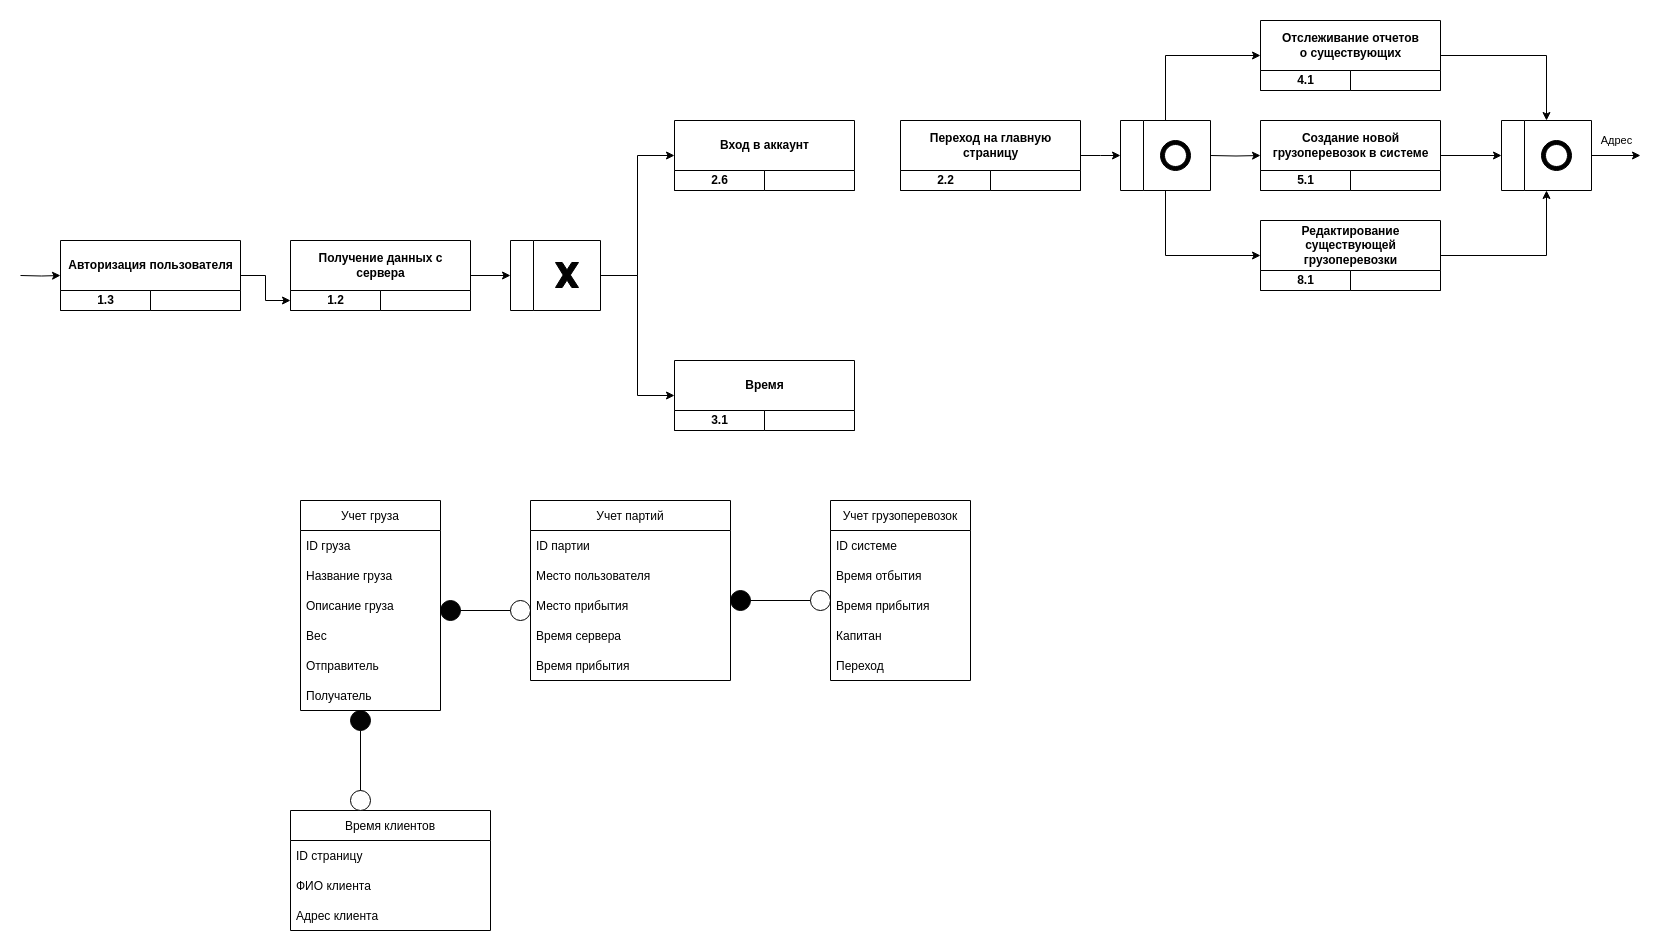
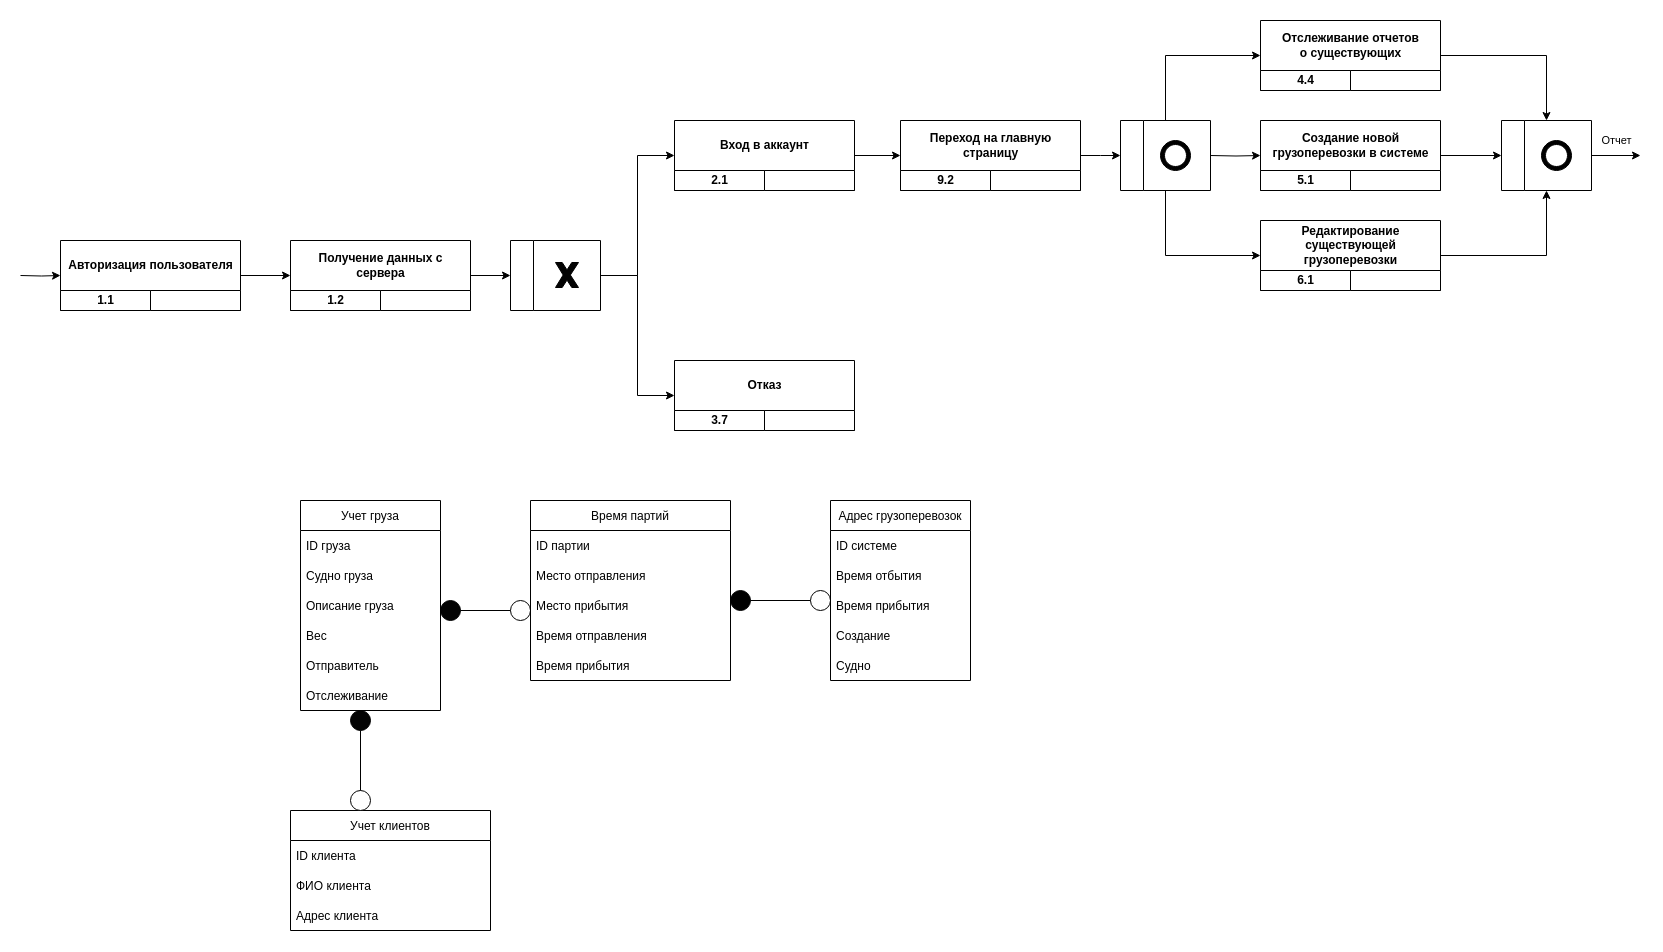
node "4.1": label "4.1" -> "4.4"
node "Адрес": label "Адрес" -> "Отчет"
node "Создание новой грузоперевозок в системе": label "Создание новой грузоперевозок в системе" -> "Создание новой грузоперевозки в системе"
edge "Вход в аккаунт" -> "Переход на главную страницу": added
node "2.6": label "2.6" -> "2.1"
node "2.2": label "2.2" -> "9.2"
node "8.1": label "8.1" -> "6.1"
edge "Авторизация пользователя" -> "1.2": now "Авторизация пользователя" -> "Получение данных с сервера"
node "1.3": label "1.3" -> "1.1"
node "Время": label "Время" -> "Отказ"
node "3.1": label "3.1" -> "3.7"
node "Учет партий": label "Учет партий" -> "Время партий"
node "Учет грузоперевозок": label "Учет грузоперевозок" -> "Адрес грузоперевозок"
node "Название груза": label "Название груза" -> "Судно груза"
node "Место пользователя": label "Место пользователя" -> "Место отправления"
node "Время сервера": label "Время сервера" -> "Время отправления"
node "Капитан": label "Капитан" -> "Создание"
node "Переход": label "Переход" -> "Судно"
node "Получатель": label "Получатель" -> "Отслеживание"
node "Время клиентов": label "Время клиентов" -> "Учет клиентов"
node "ID страницу": label "ID страницу" -> "ID клиента"
